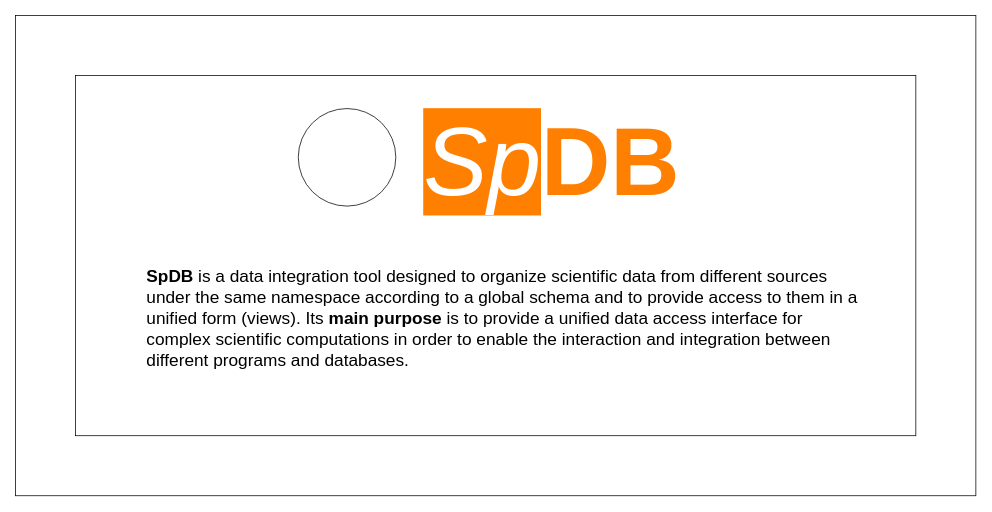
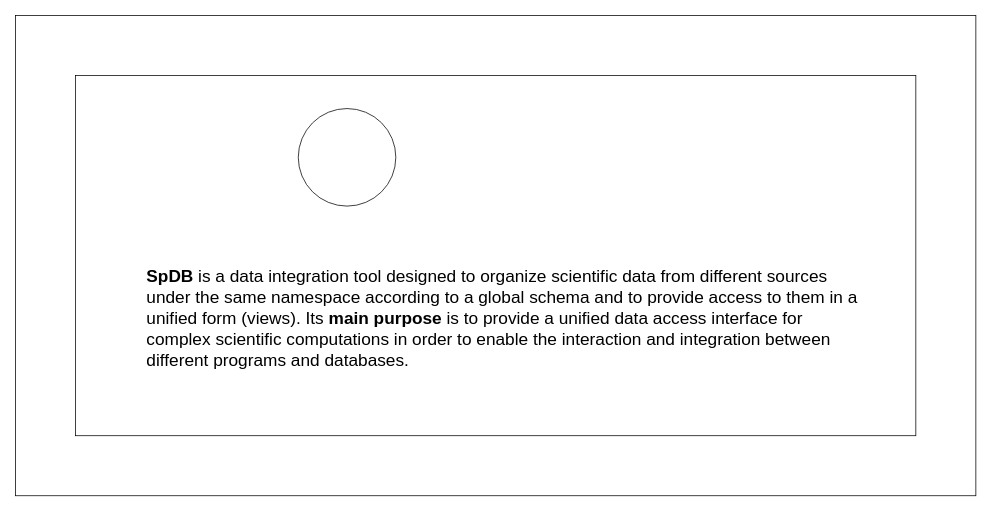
node "SpDB": removed
